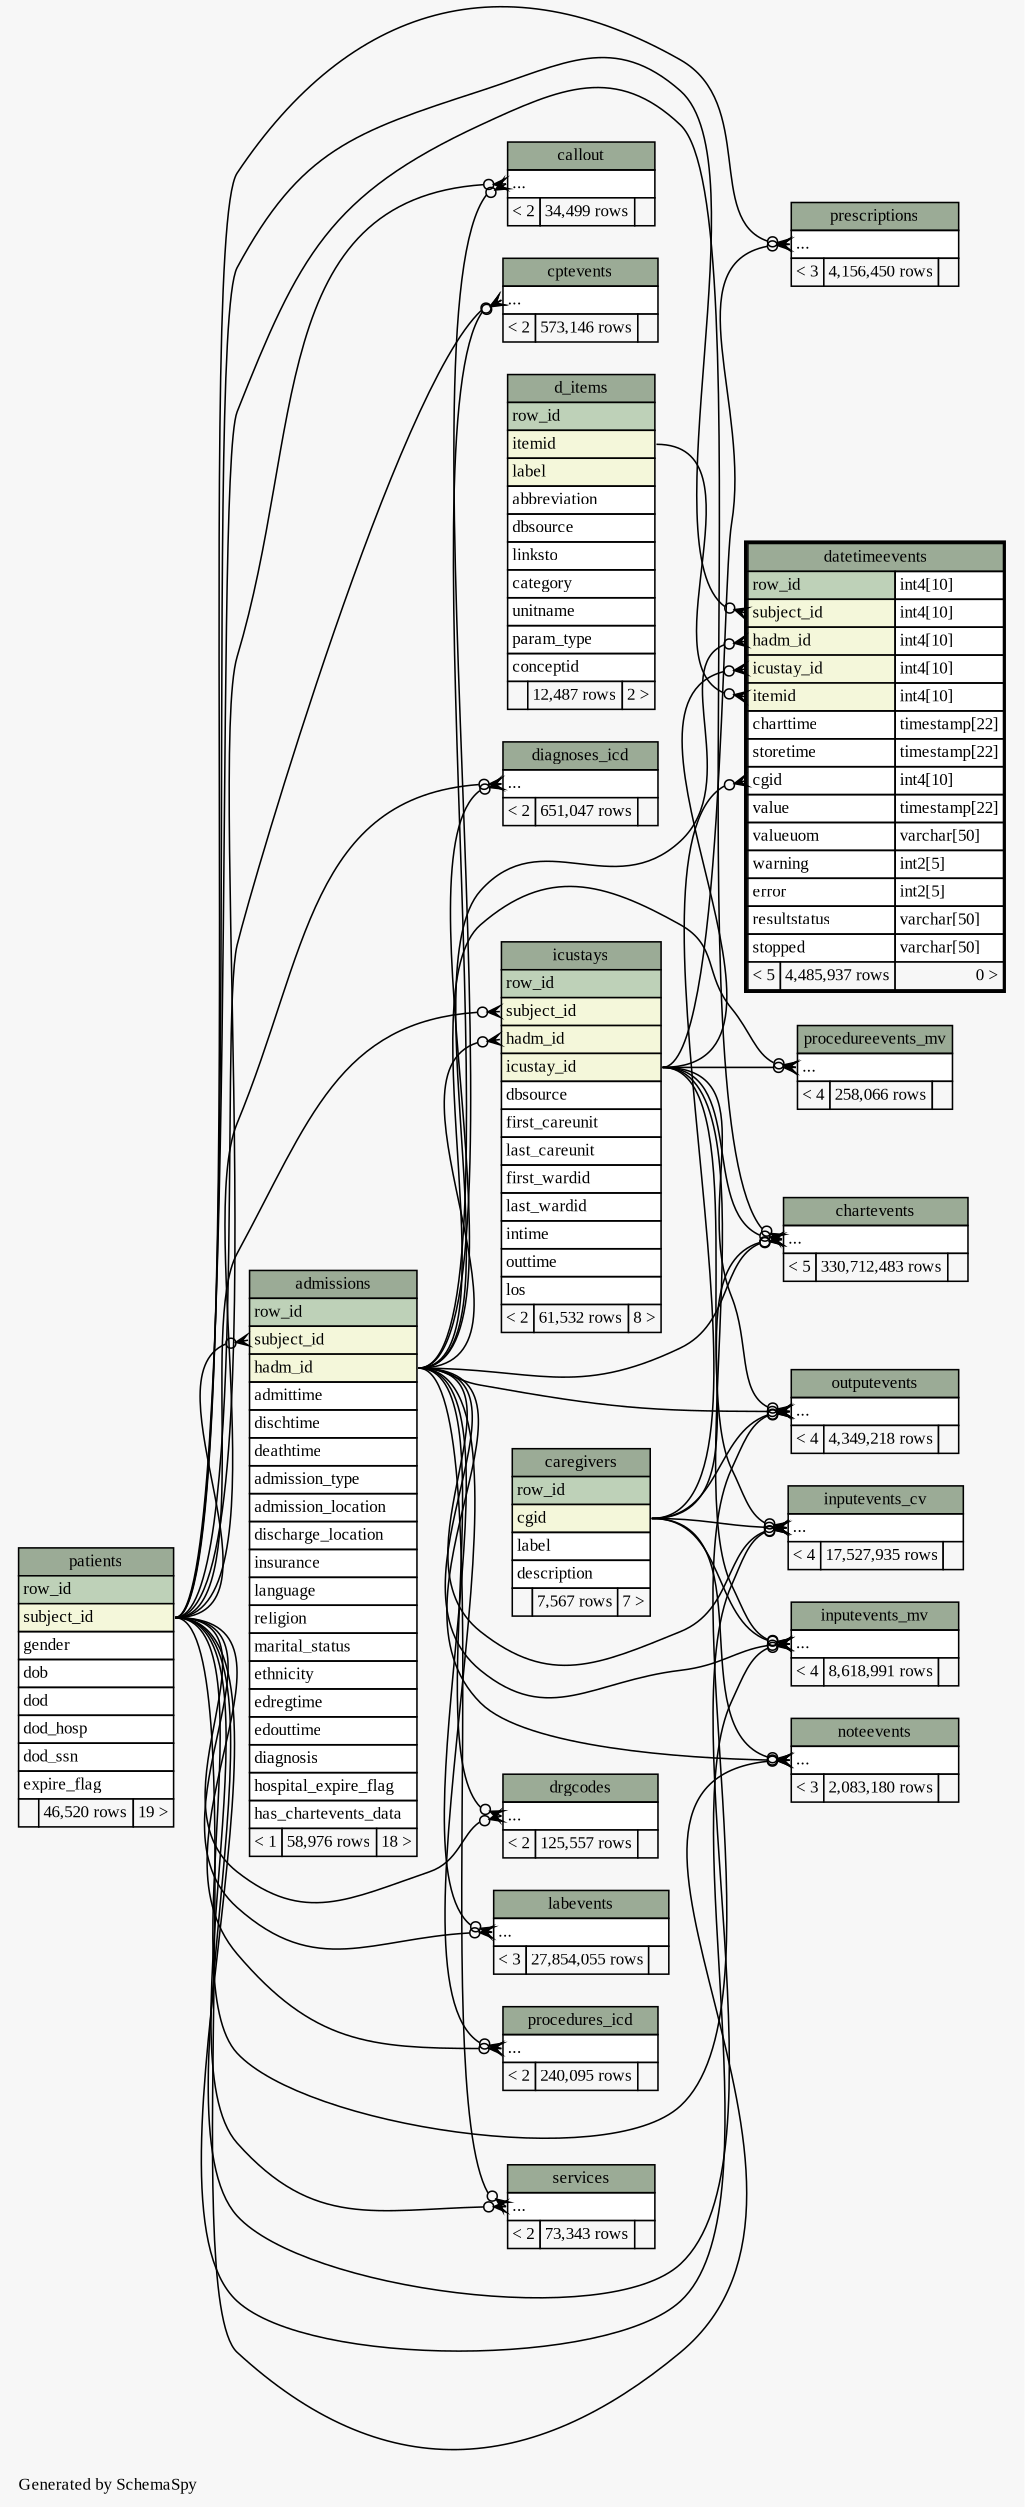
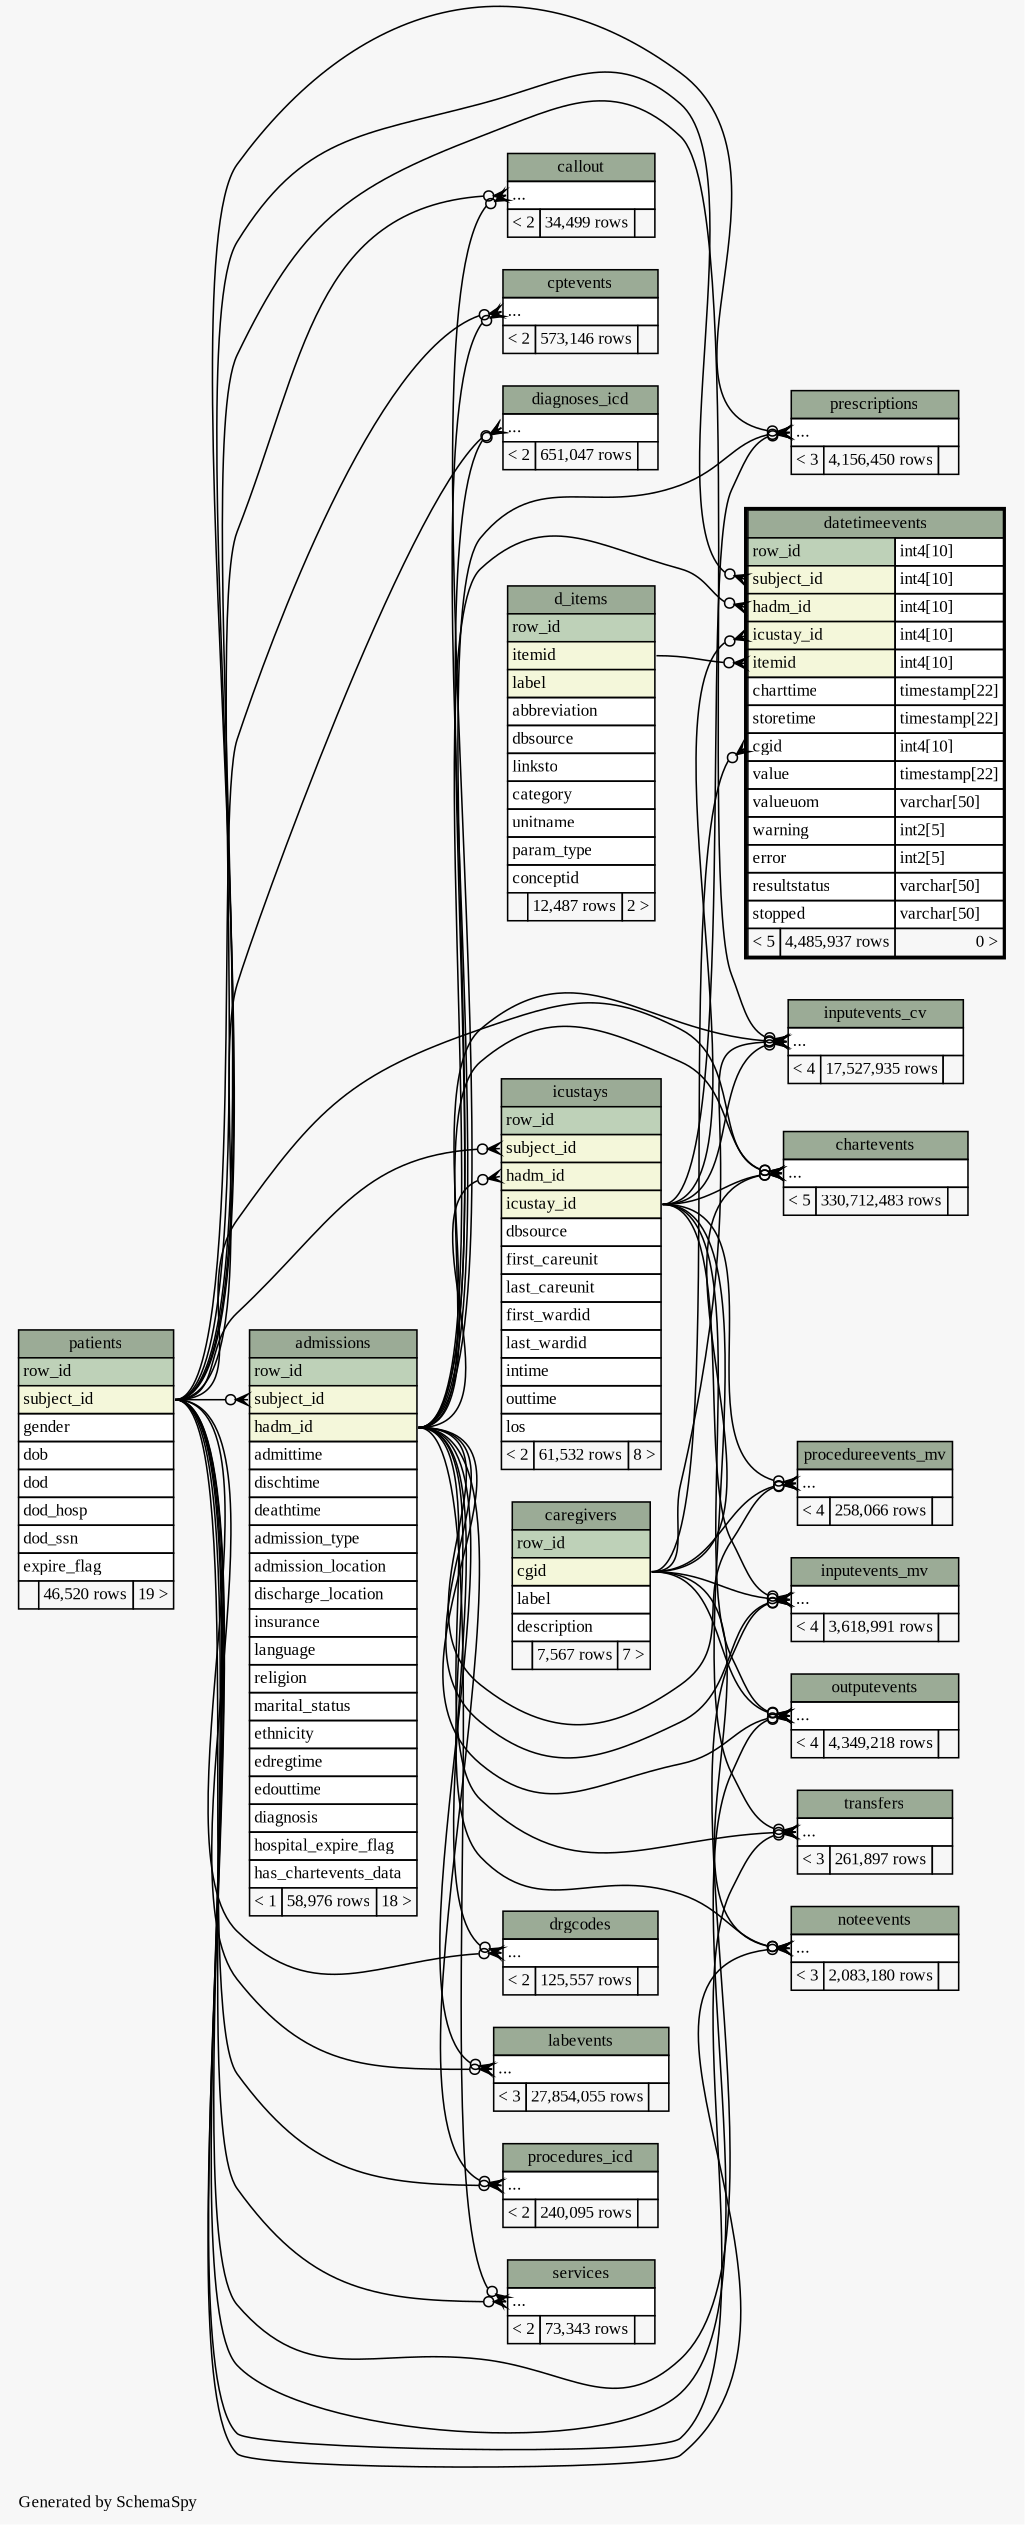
edge "admissions" -> "prescriptions": added
edge "caregivers" -> "procedureevents_mv": added
node "inputevents_mv": text "8,618,991 rows" -> "3,618,991 rows"
node "transfers": added
